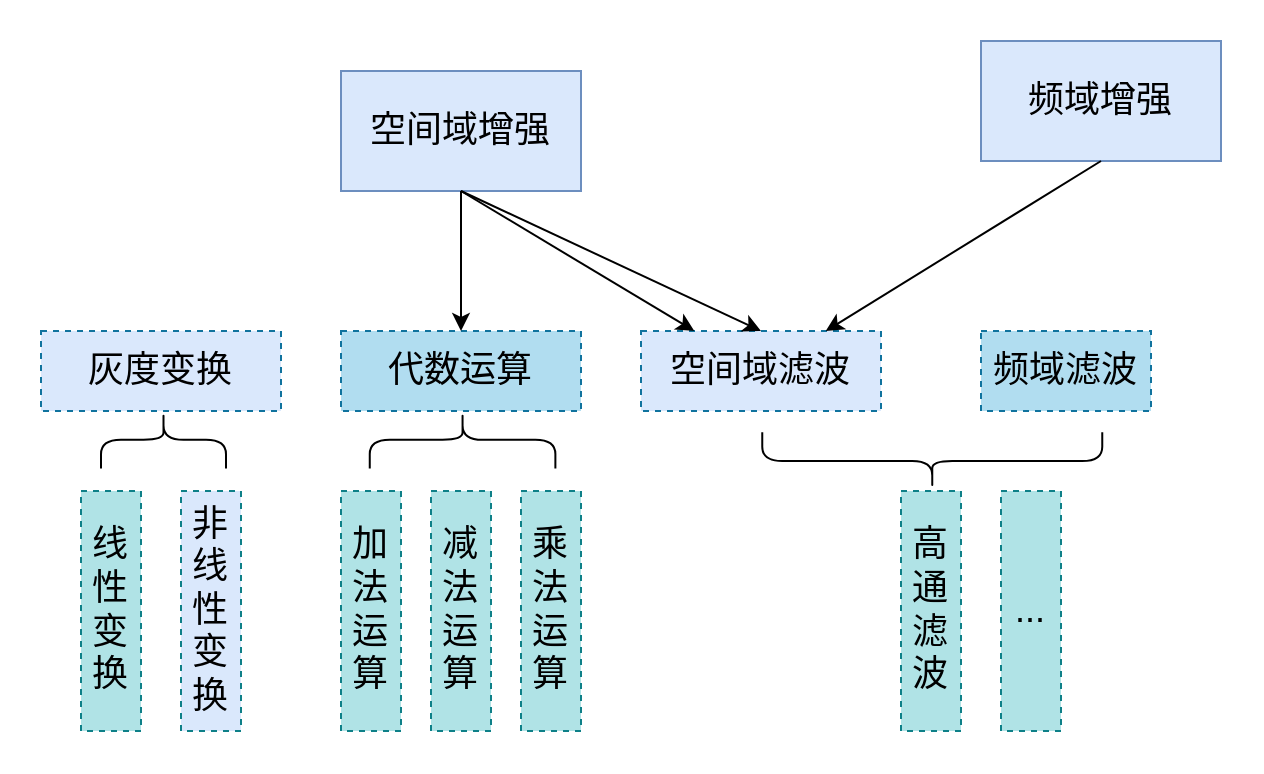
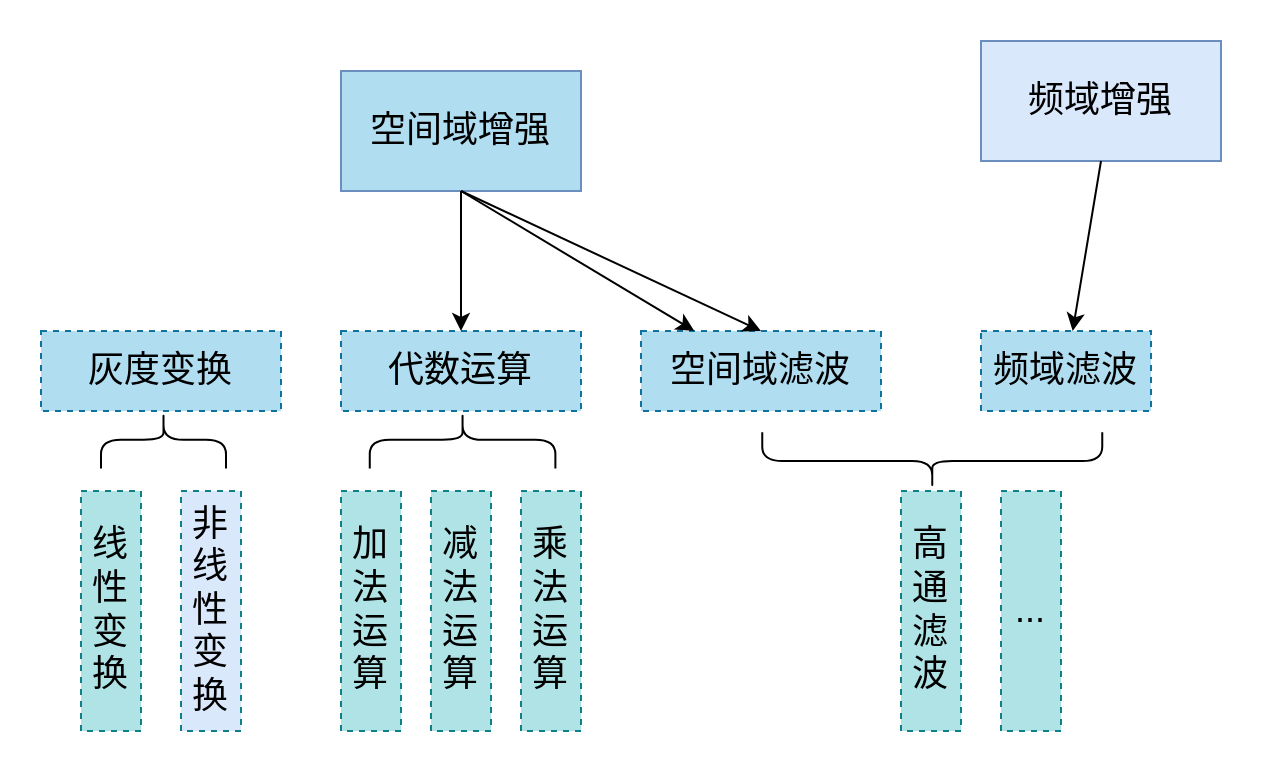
node "空间域增强": fillcolor #dae8fc -> #b1ddf0
edge "频域增强" -> "空间域滤波": now "频域增强" -> "频域滤波"
node "灰度变换": fillcolor #dae8fc -> #b1ddf0
node "空间域滤波": fillcolor #dae8fc -> #b1ddf0
